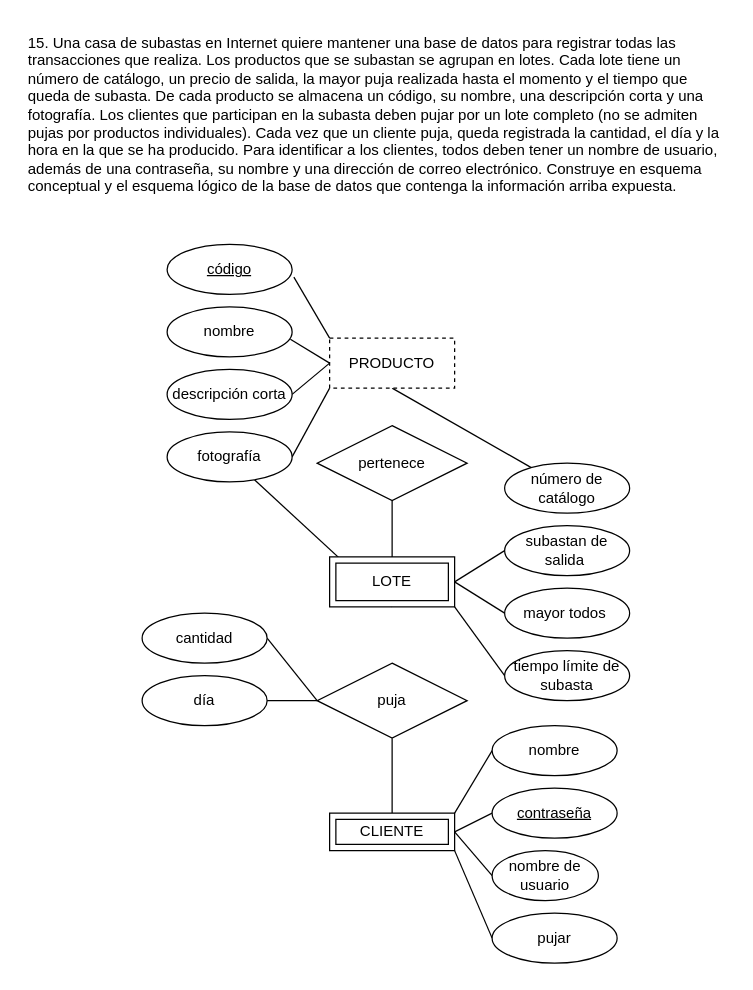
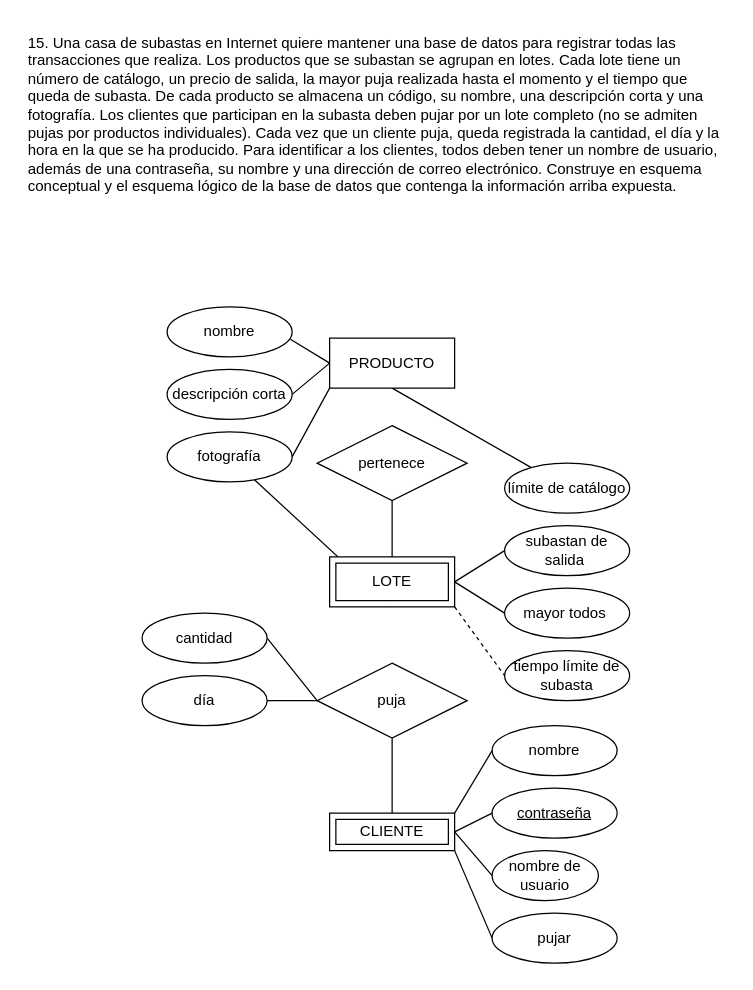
node "código": removed
edge "código" -- "PRODUCTO": removed
node "PRODUCTO": style dashed -> solid
node "número de catálogo": label "número de catálogo" -> "límite de catálogo"
edge "LOTE" -- "tiempo límite de subasta": style solid -> dashed
